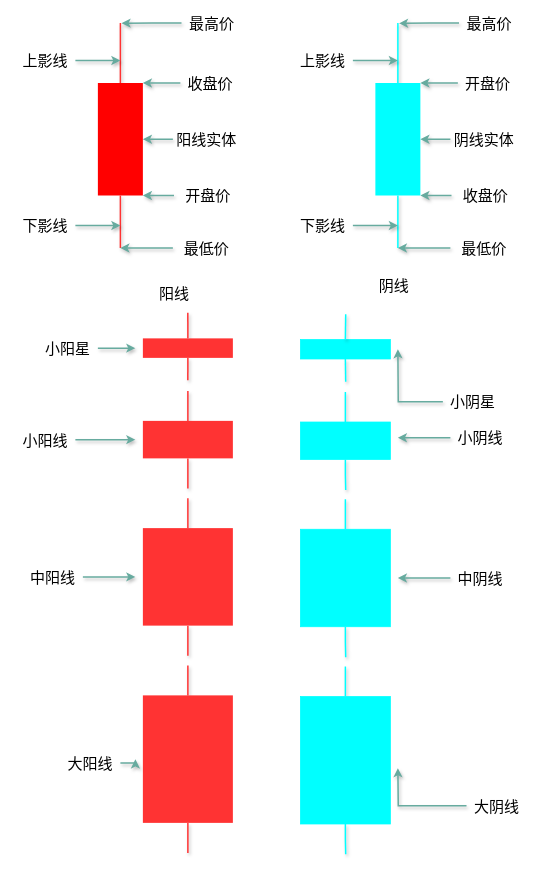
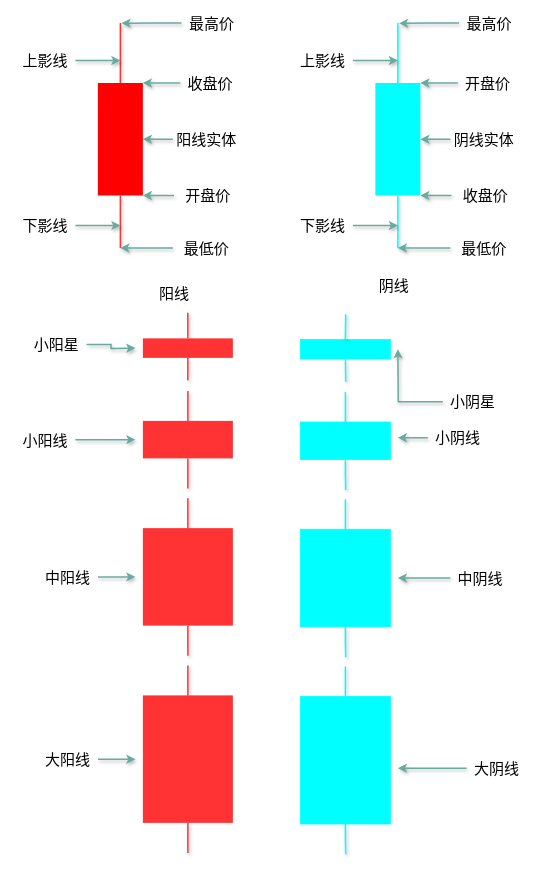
node "小阳星": moved (68, 348) -> (57, 344)
node "小阴线": moved (480, 438) -> (458, 438)
node "中阳线": moved (53, 577) -> (68, 577)
node "大阳线": moved (90, 763) -> (68, 759)
node "大阴线": moved (497, 806) -> (497, 768)
